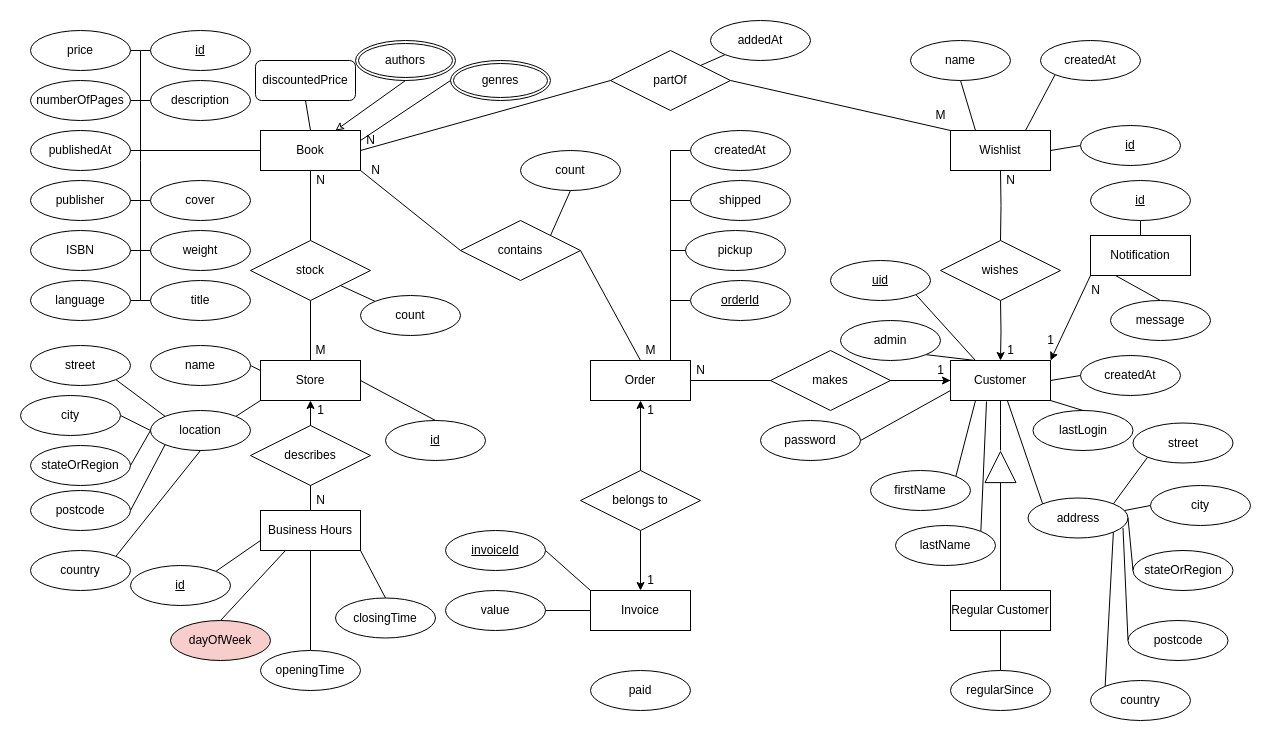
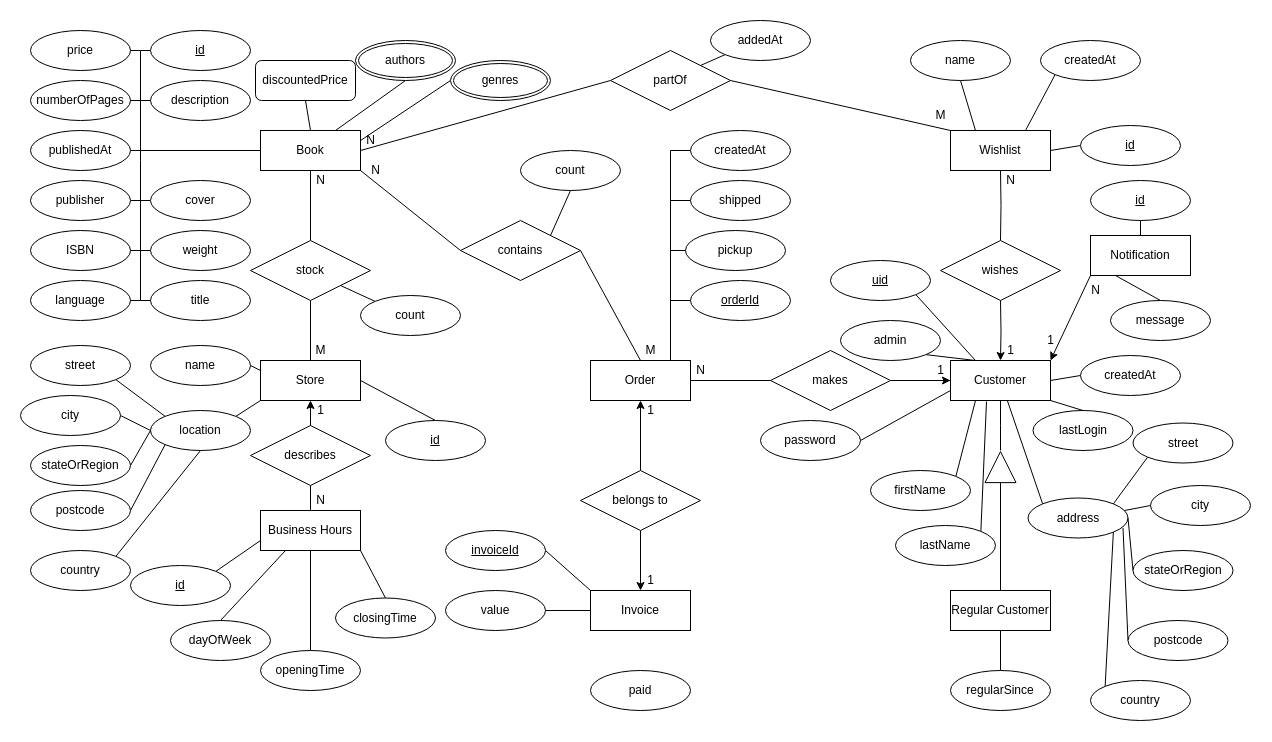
edge "authors" -> "Book": arrowhead classic -> none
node "dayOfWeek": fillcolor #f8cecc -> #ffffff
